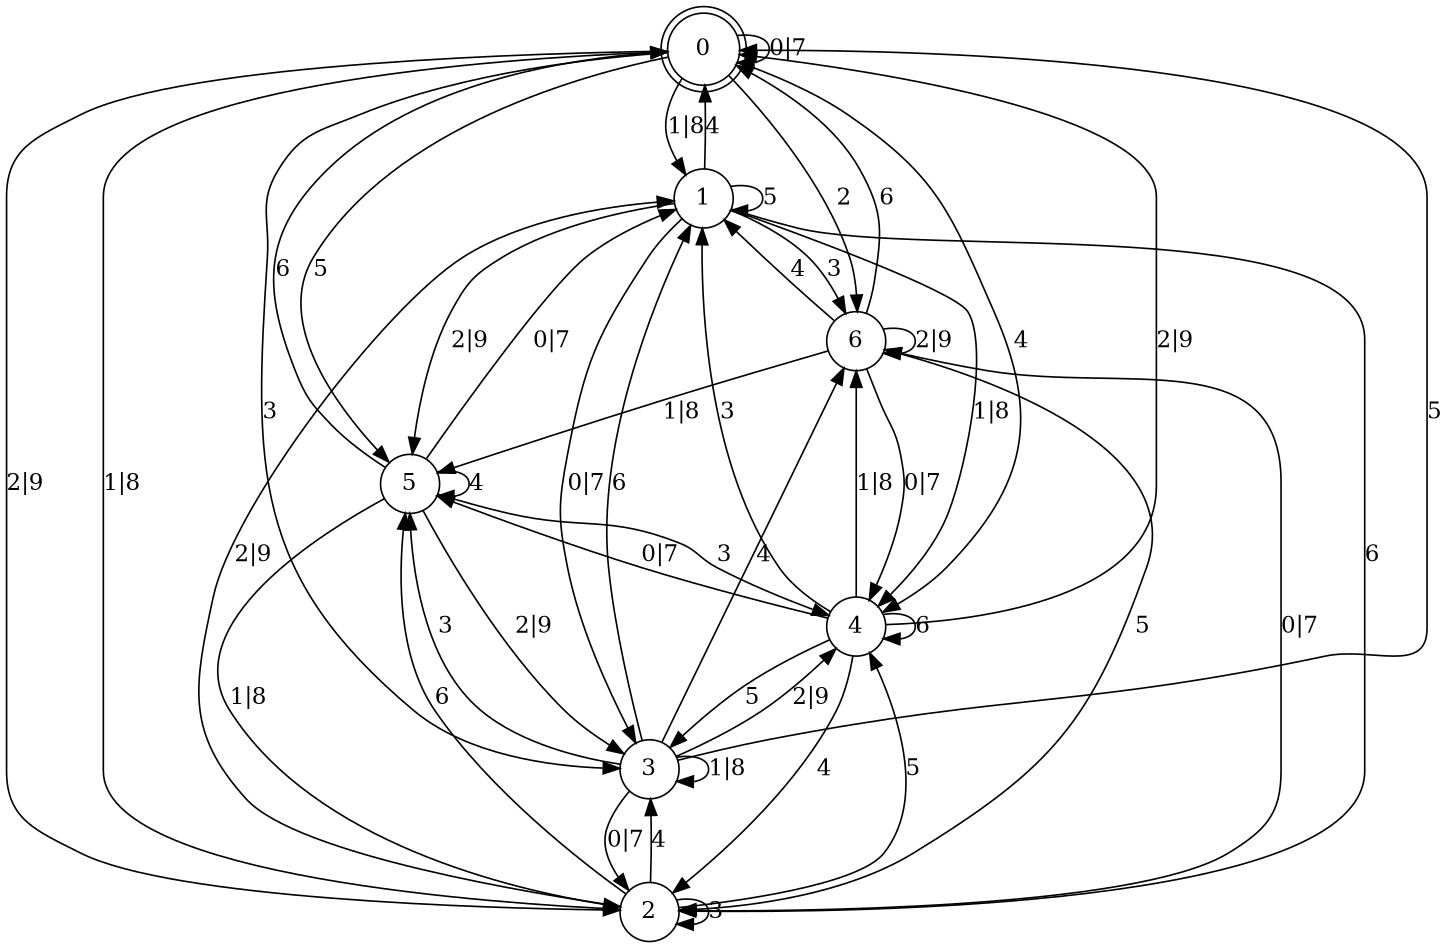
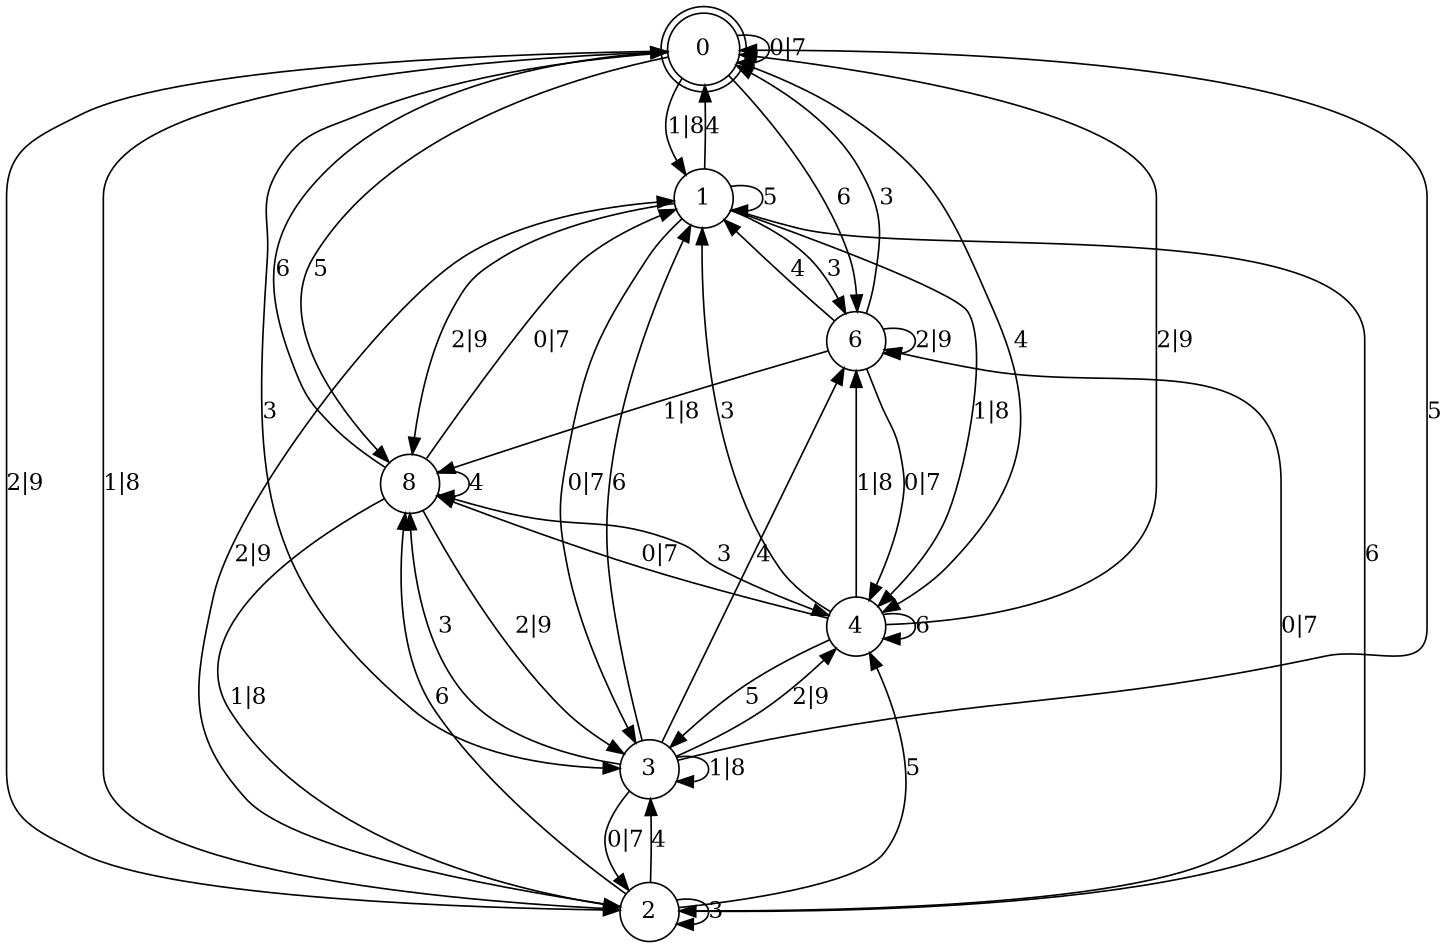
edge "0" -> "6": label "2" -> "6"
edge "6" -> "0": label "6" -> "3"
node "5": label "5" -> "8"
edge "6" -> "2": removed, label "5"
edge "4" -> "2": removed, label "4"
